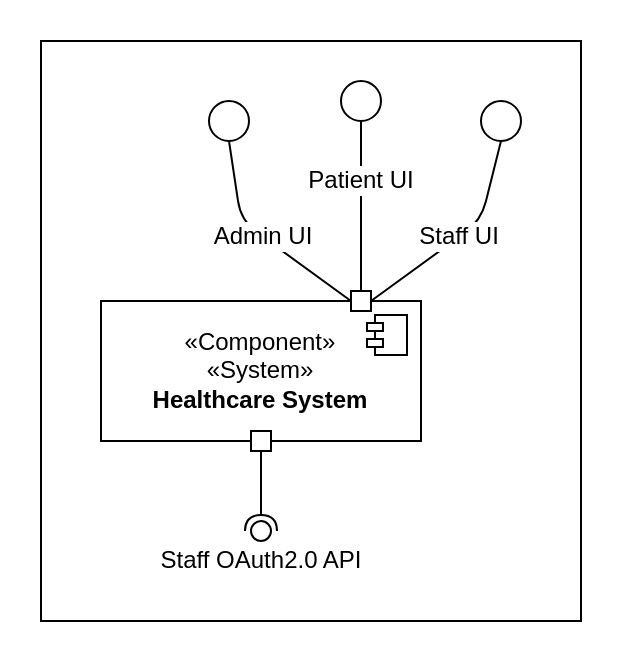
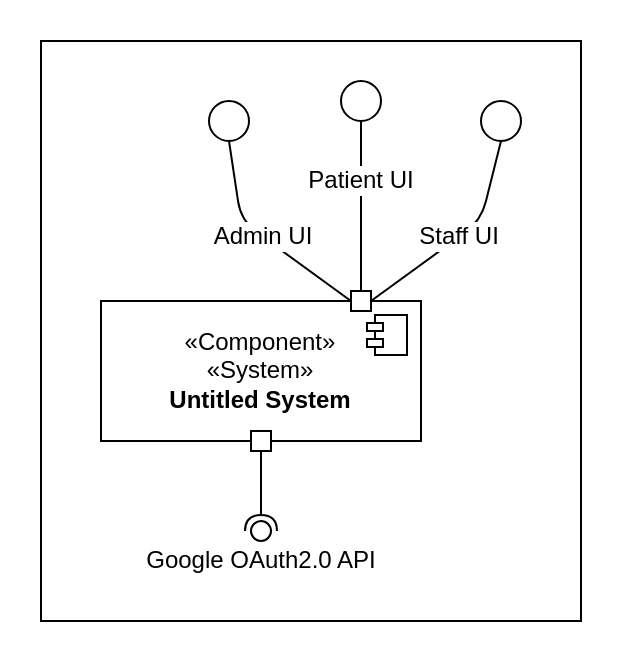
node "«Component» «System» Healthcare System": label "«Component» «System» Healthcare System" -> "«Component» «System» Untitled System"
node "Staff OAuth2.0 API": label "Staff OAuth2.0 API" -> "Google OAuth2.0 API"
